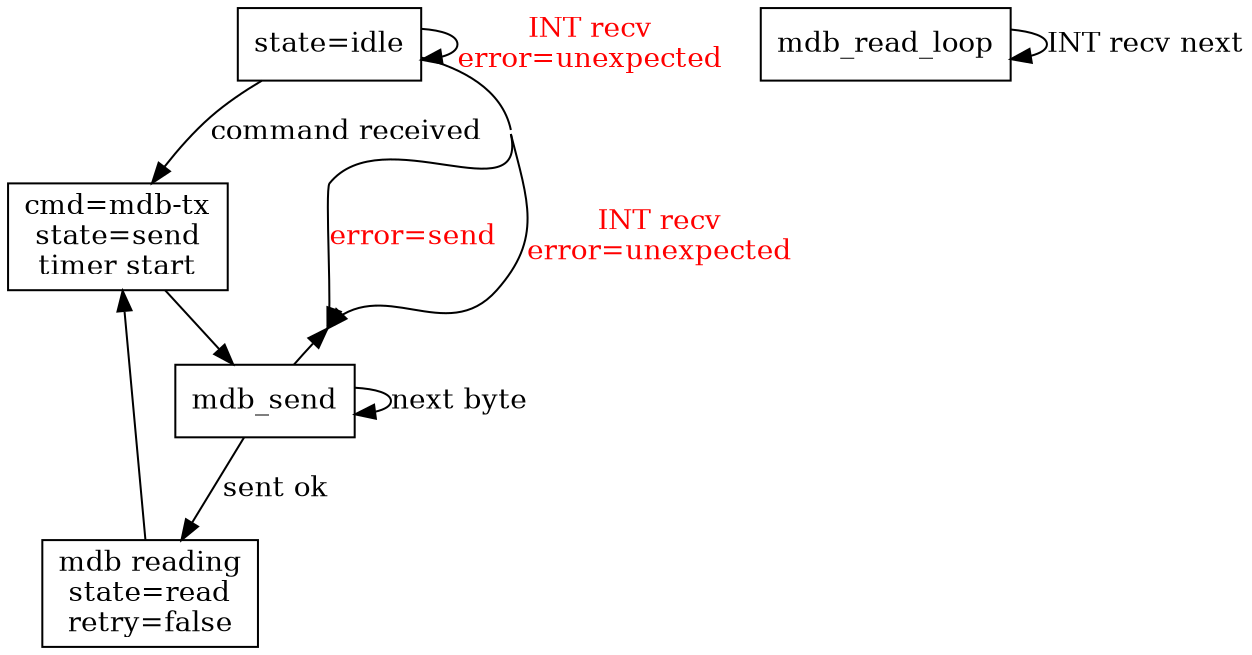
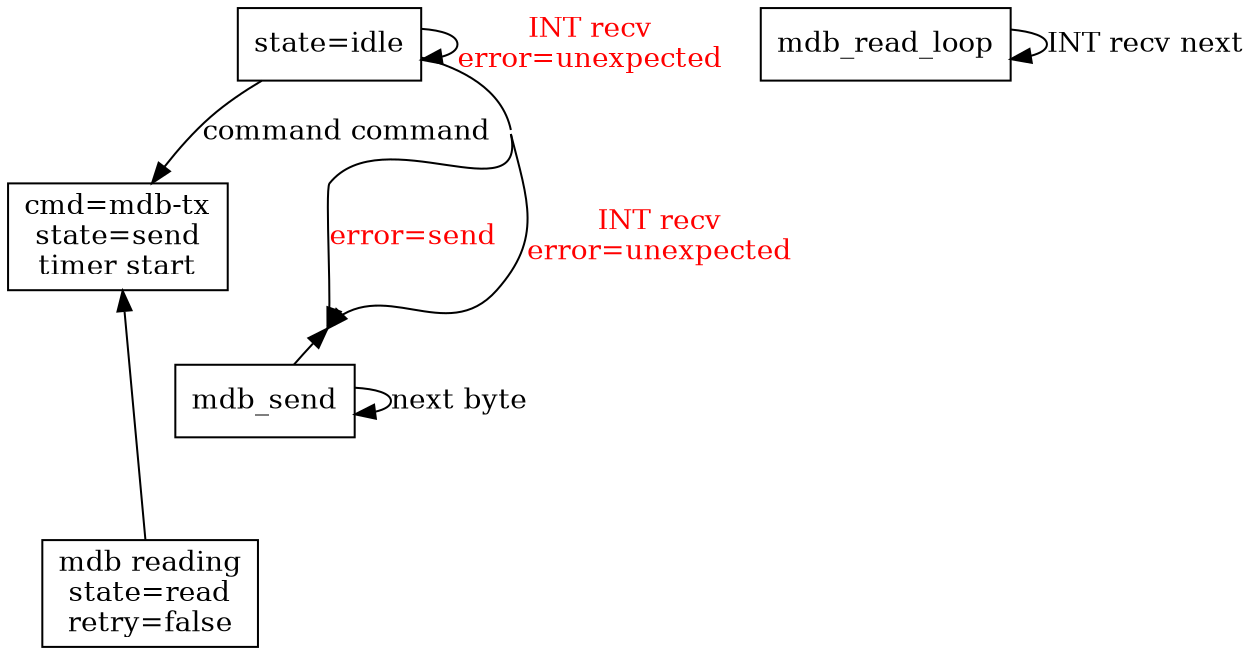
edge "state=idle" -> "cmd=mdb-tx state=send timer start": label "command received" -> "command command"
edge "cmd=mdb-tx state=send timer start" -> "mdb_send": removed
edge "mdb_send" -> "mdb reading state=read retry=false": removed, label "sent ok"
